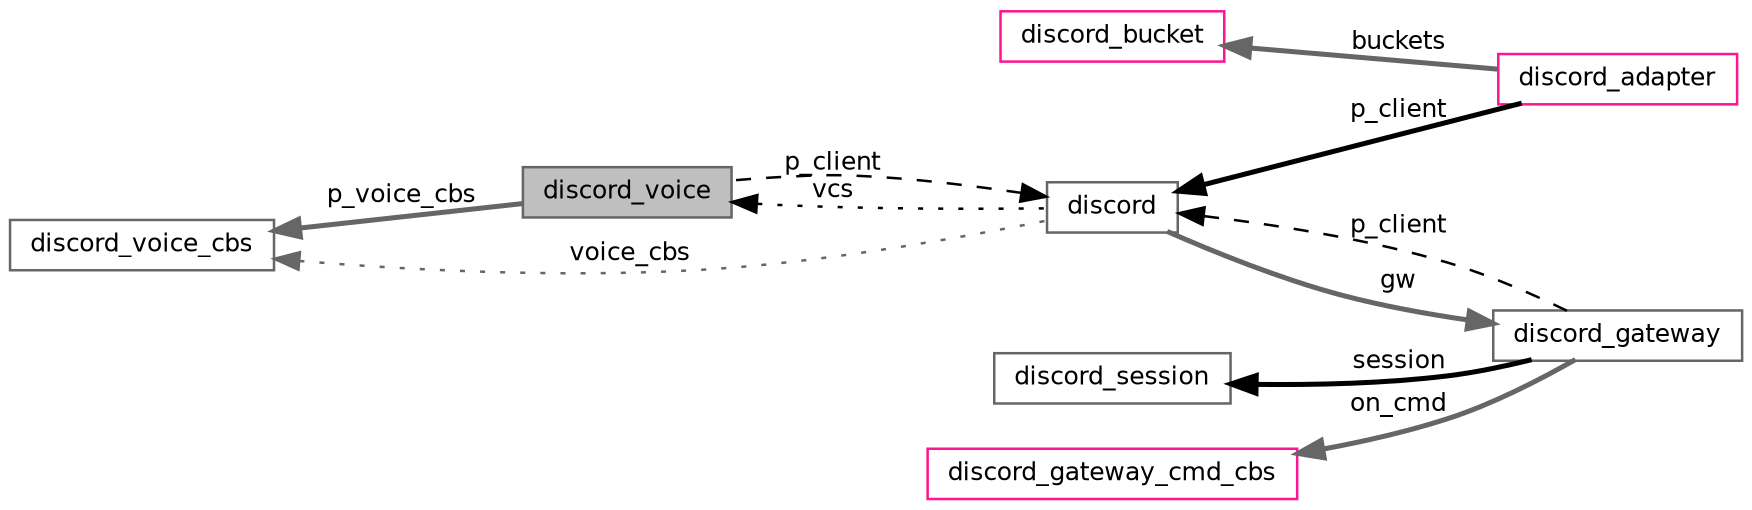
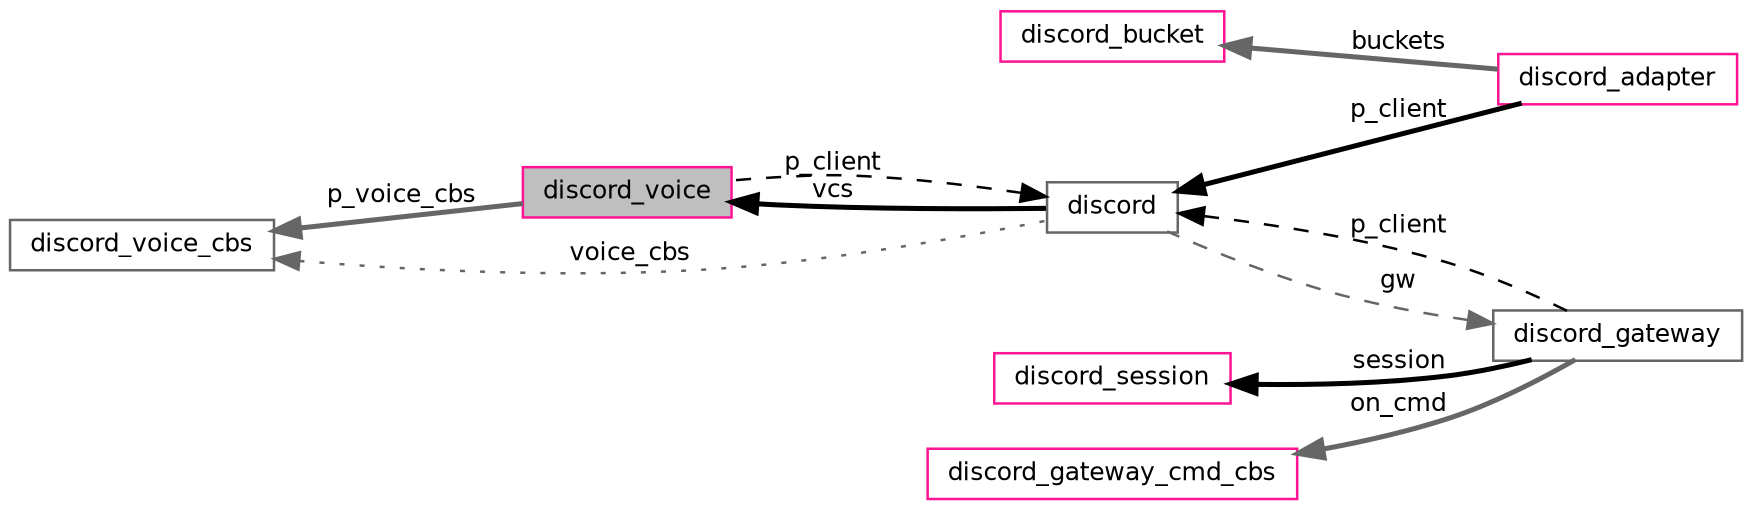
node "discord_voice": color gray40 -> deeppink
edge "discord" -> "discord_voice": style dotted -> bold
edge "discord" -> "discord_gateway": style bold -> dashed
node "discord_session": color gray40 -> deeppink
